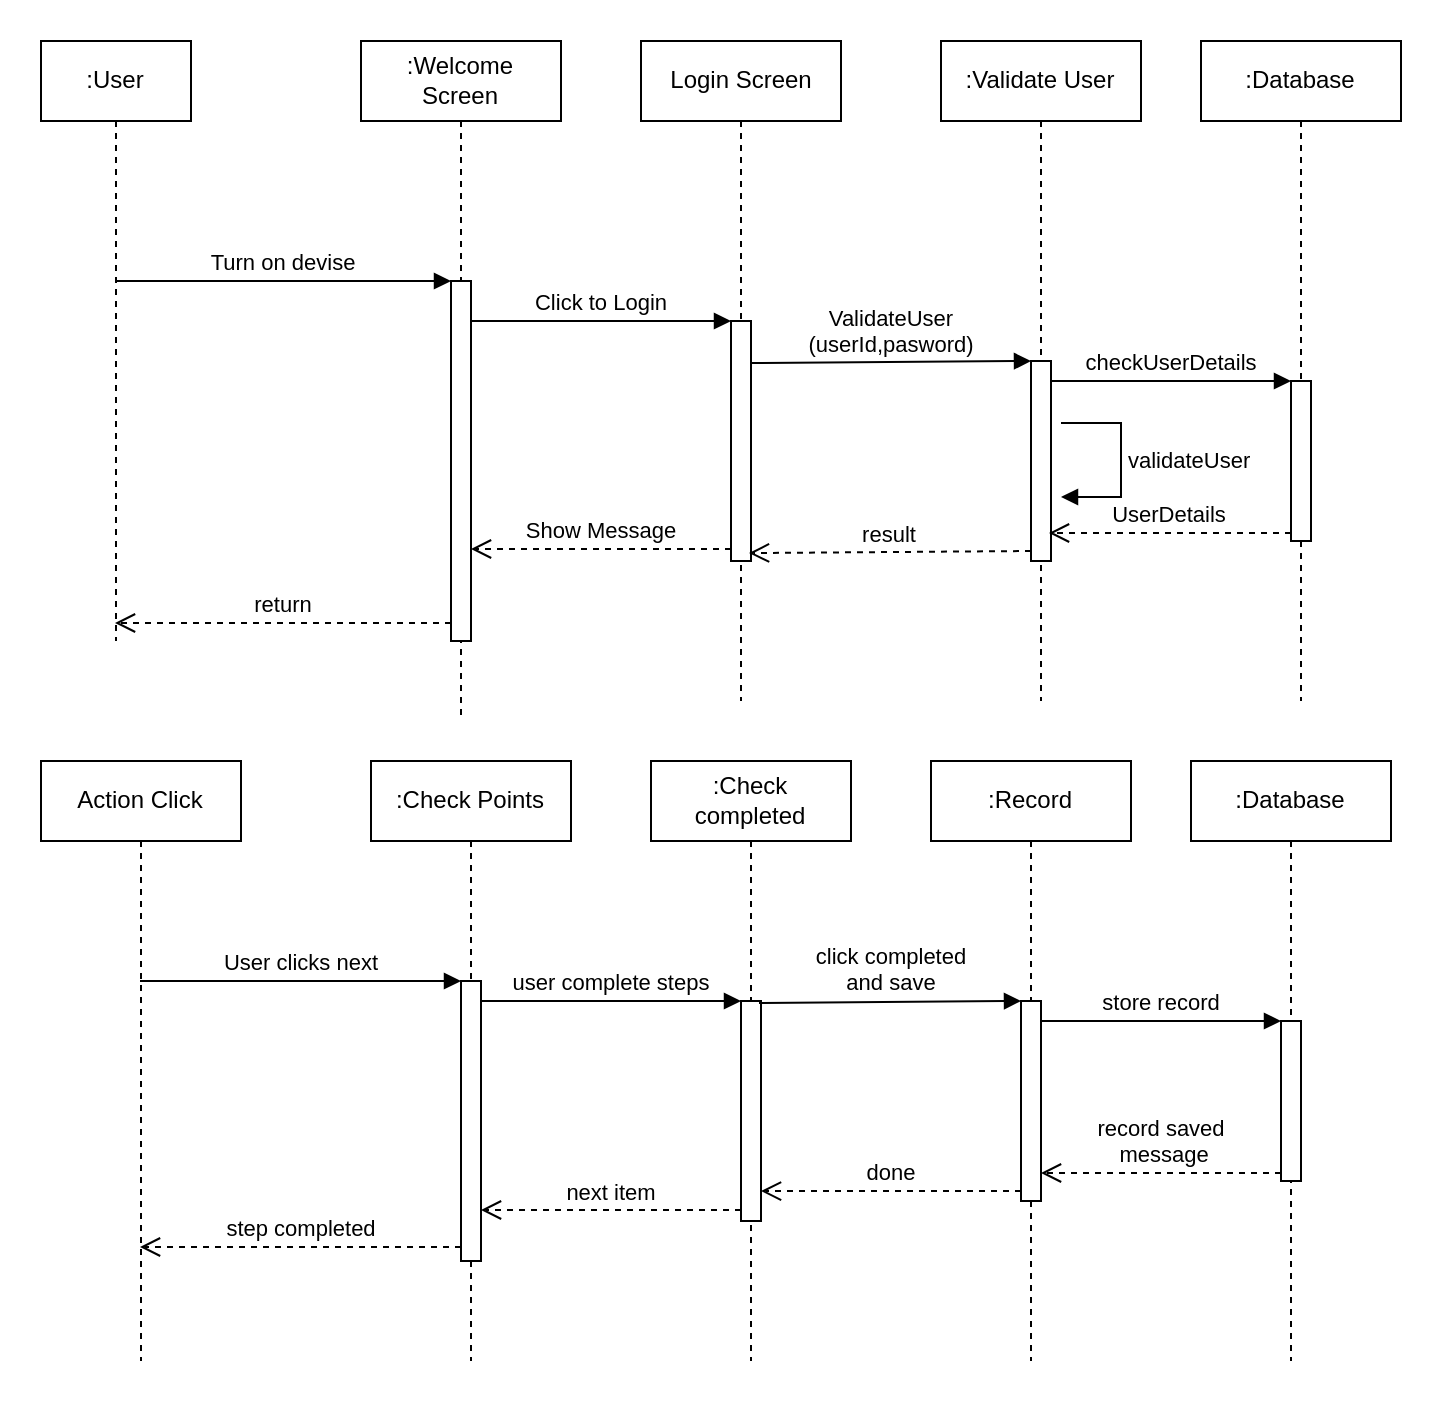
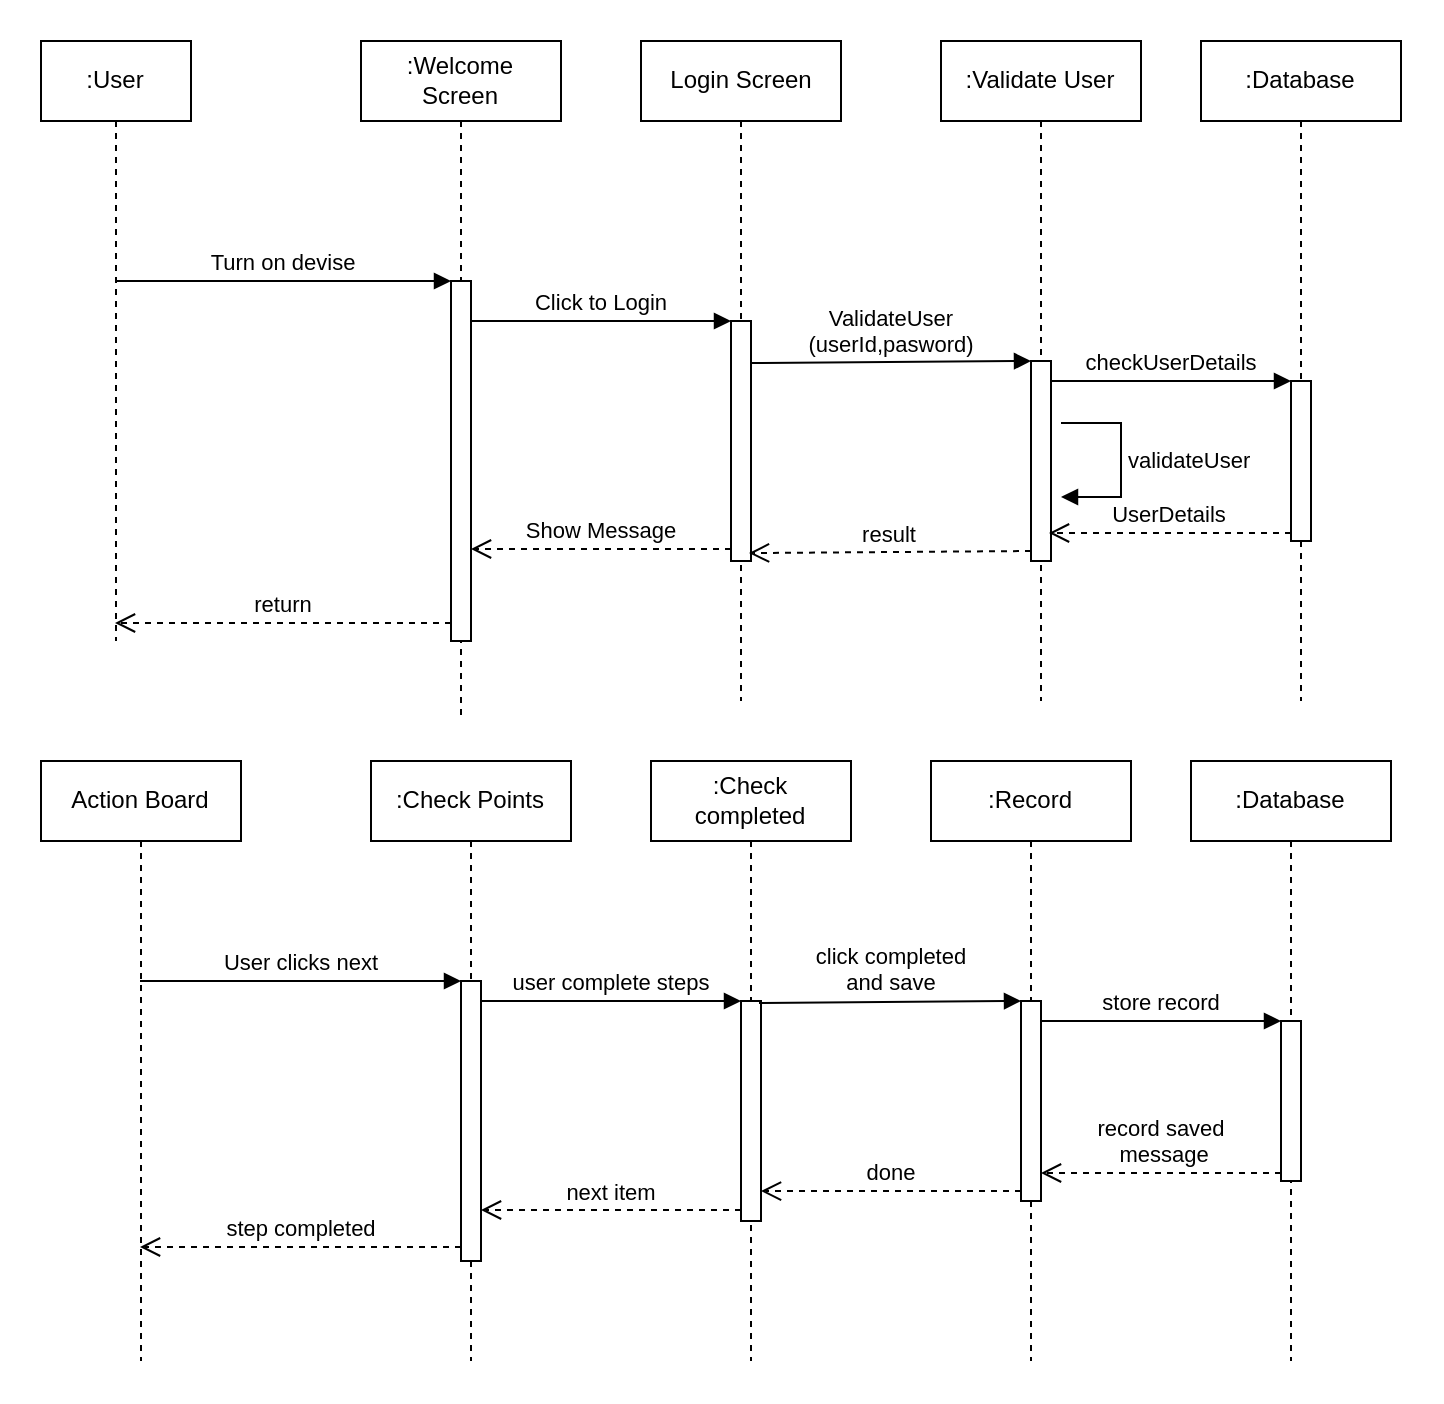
node "Action Click": label "Action Click" -> "Action Board"
